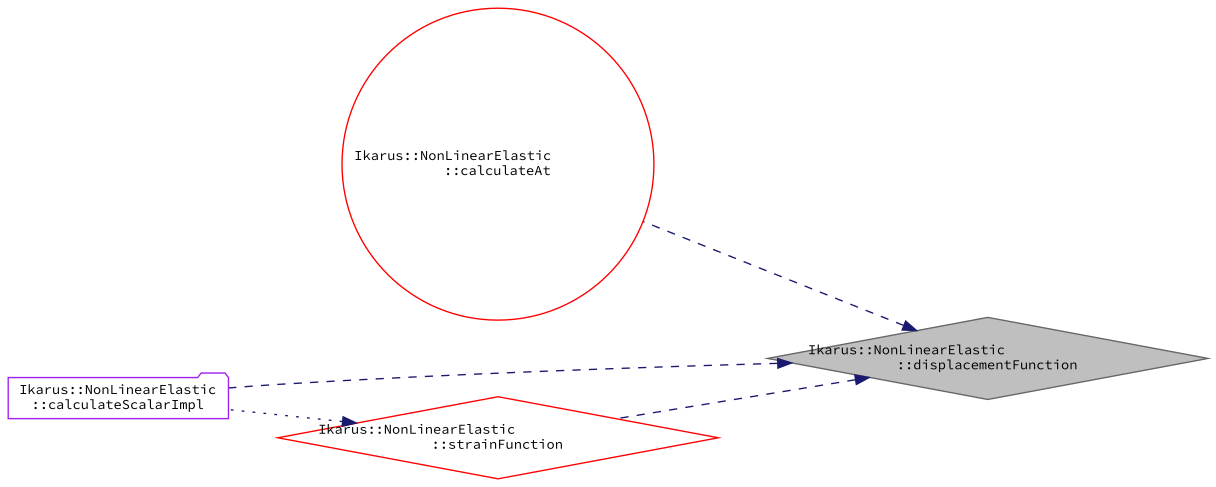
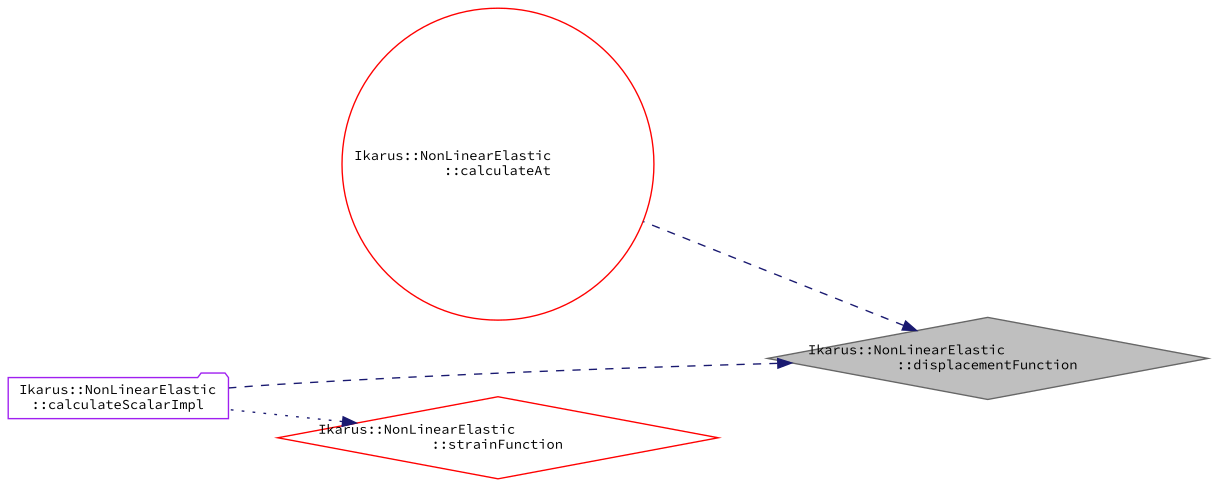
edge "Ikarus::NonLinearElastic ::strainFunction" -> "Ikarus::NonLinearElastic ::displacementFunction": removed
